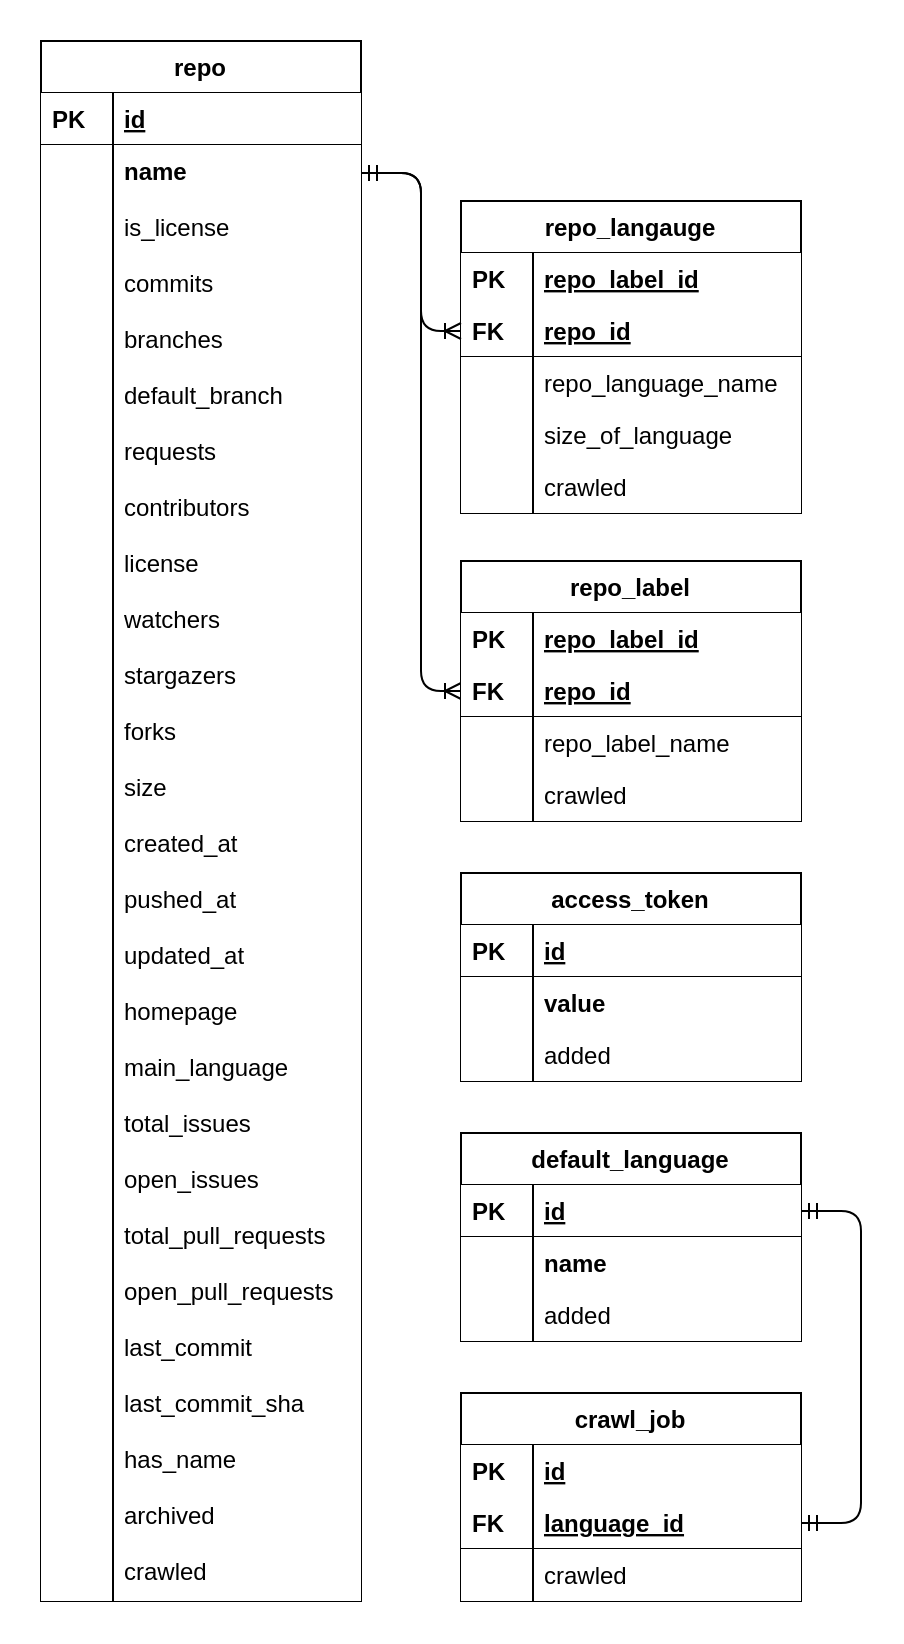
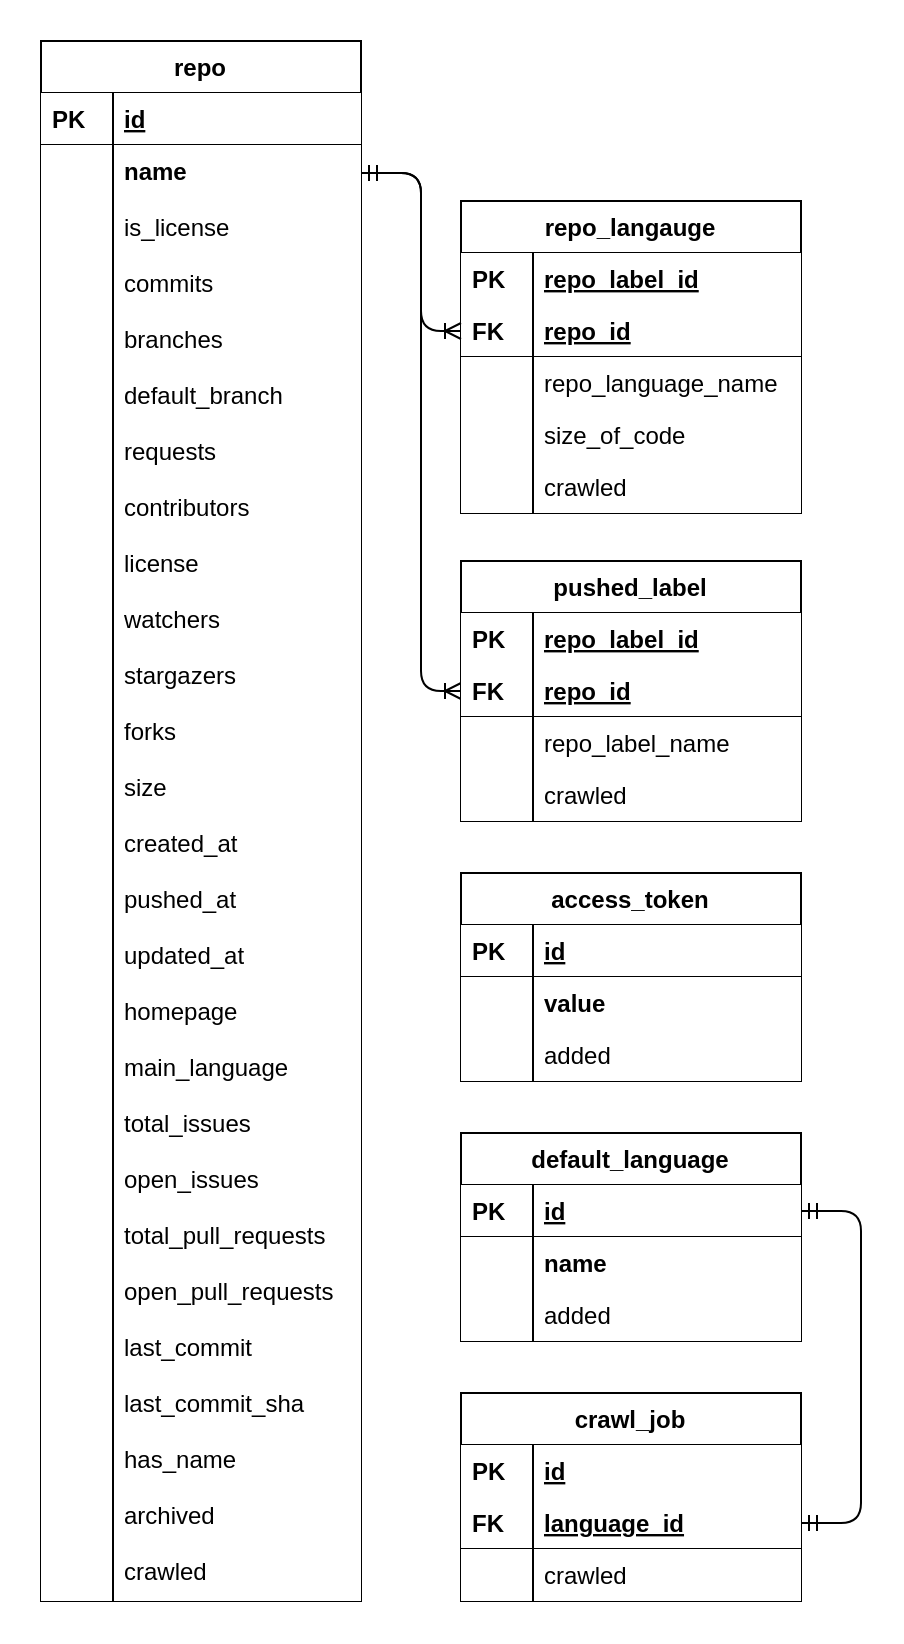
node "size_of_language": label "size_of_language" -> "size_of_code"
node "repo_label": label "repo_label" -> "pushed_label"
